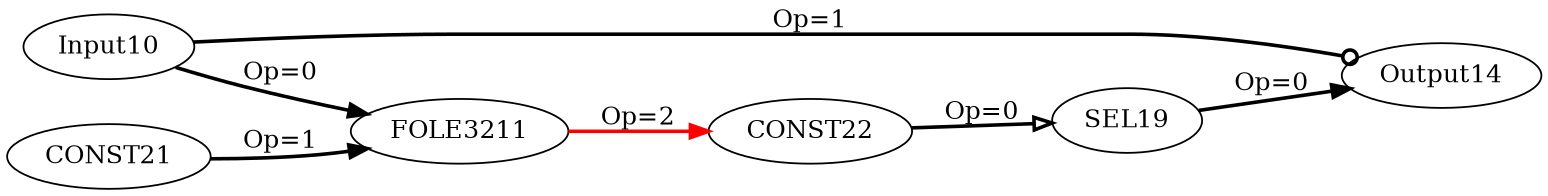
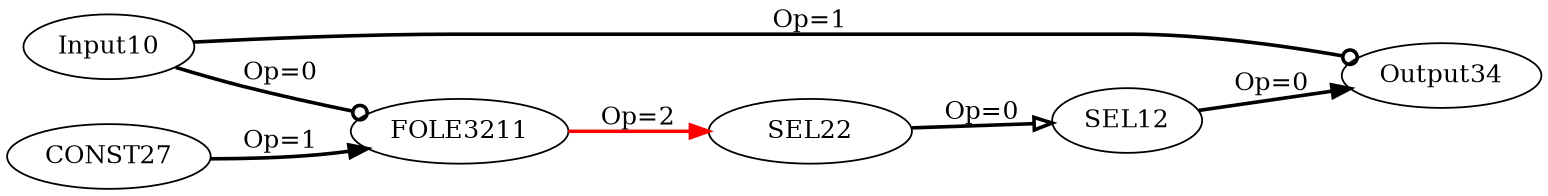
node "Output14": label "Output14" -> "Output34"
edge "Input10" -> "FOLE3211": arrowhead normal -> odot
node "SEL19": label "SEL19" -> "SEL12"
node "CONST22": label "CONST22" -> "SEL22"
node "CONST21": label "CONST21" -> "CONST27"
